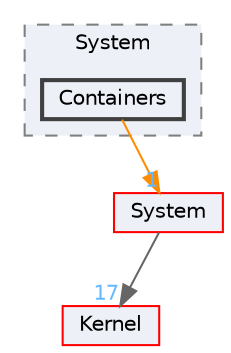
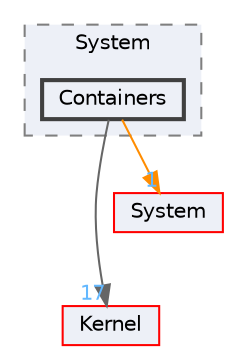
edge "System" -> "Kernel": now "Containers" -> "Kernel"
